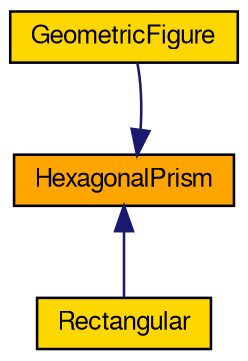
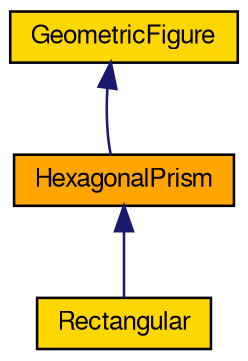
edge "GeometricFigure" -> "HexagonalPrism": reversed
